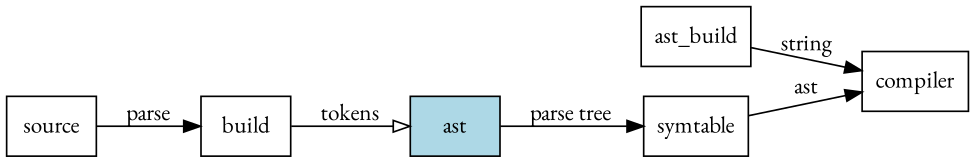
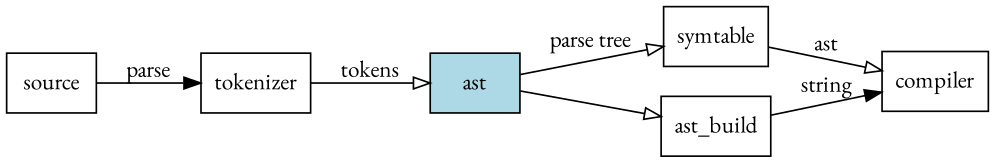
edge "ast" -> "ast_build": added
edge "symtable" -> "compiler": arrowhead normal -> onormal
node "build": label "build" -> "tokenizer"
edge "ast" -> "symtable": arrowhead normal -> onormal
